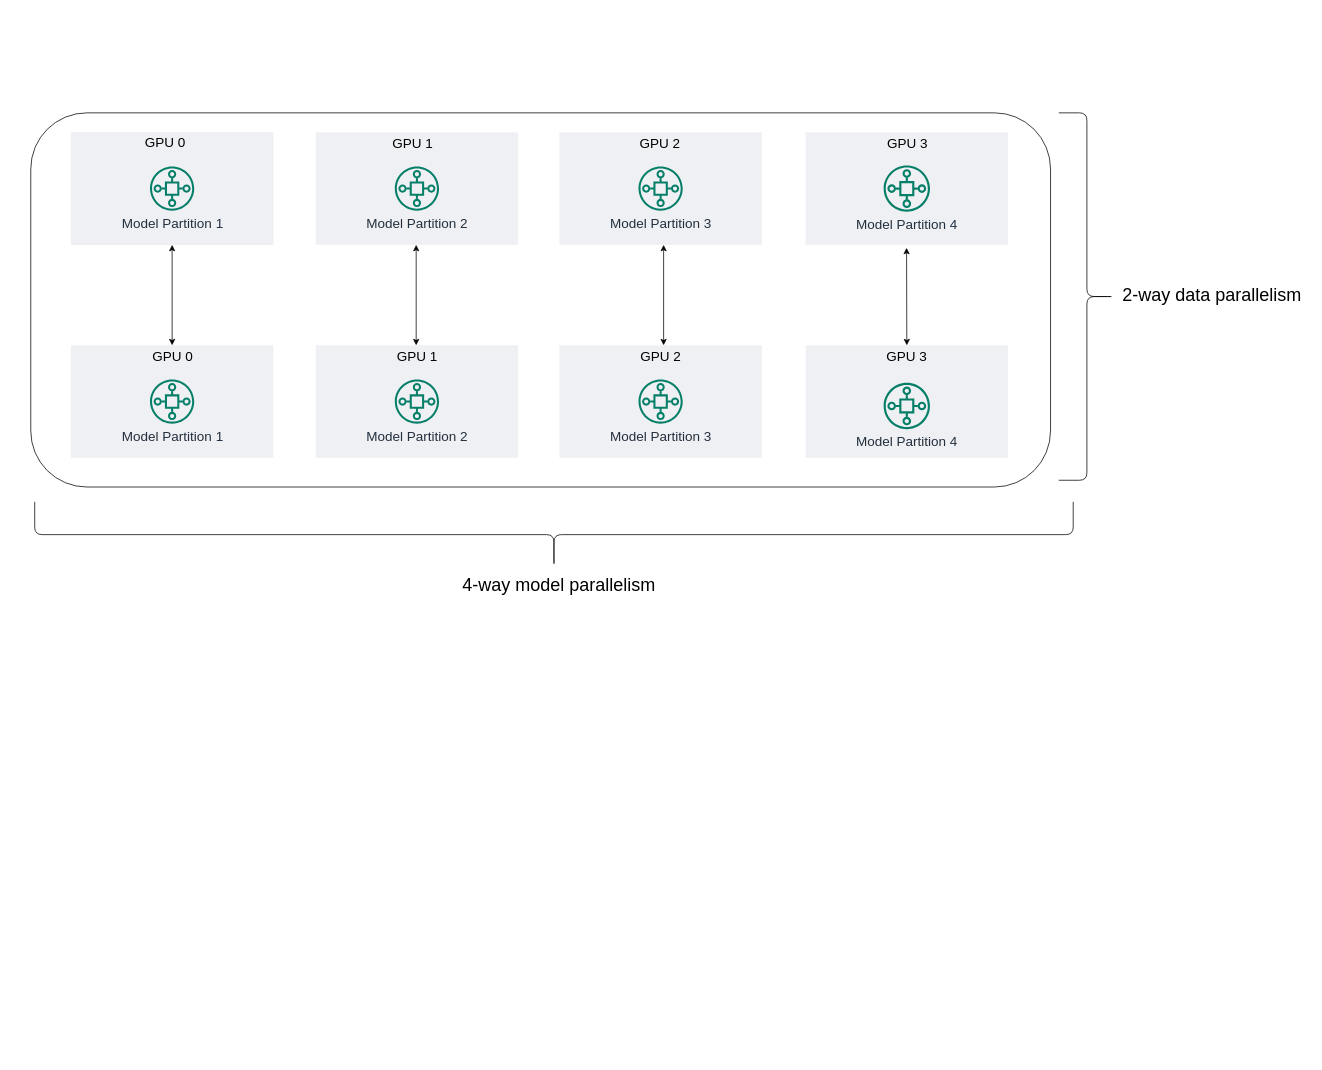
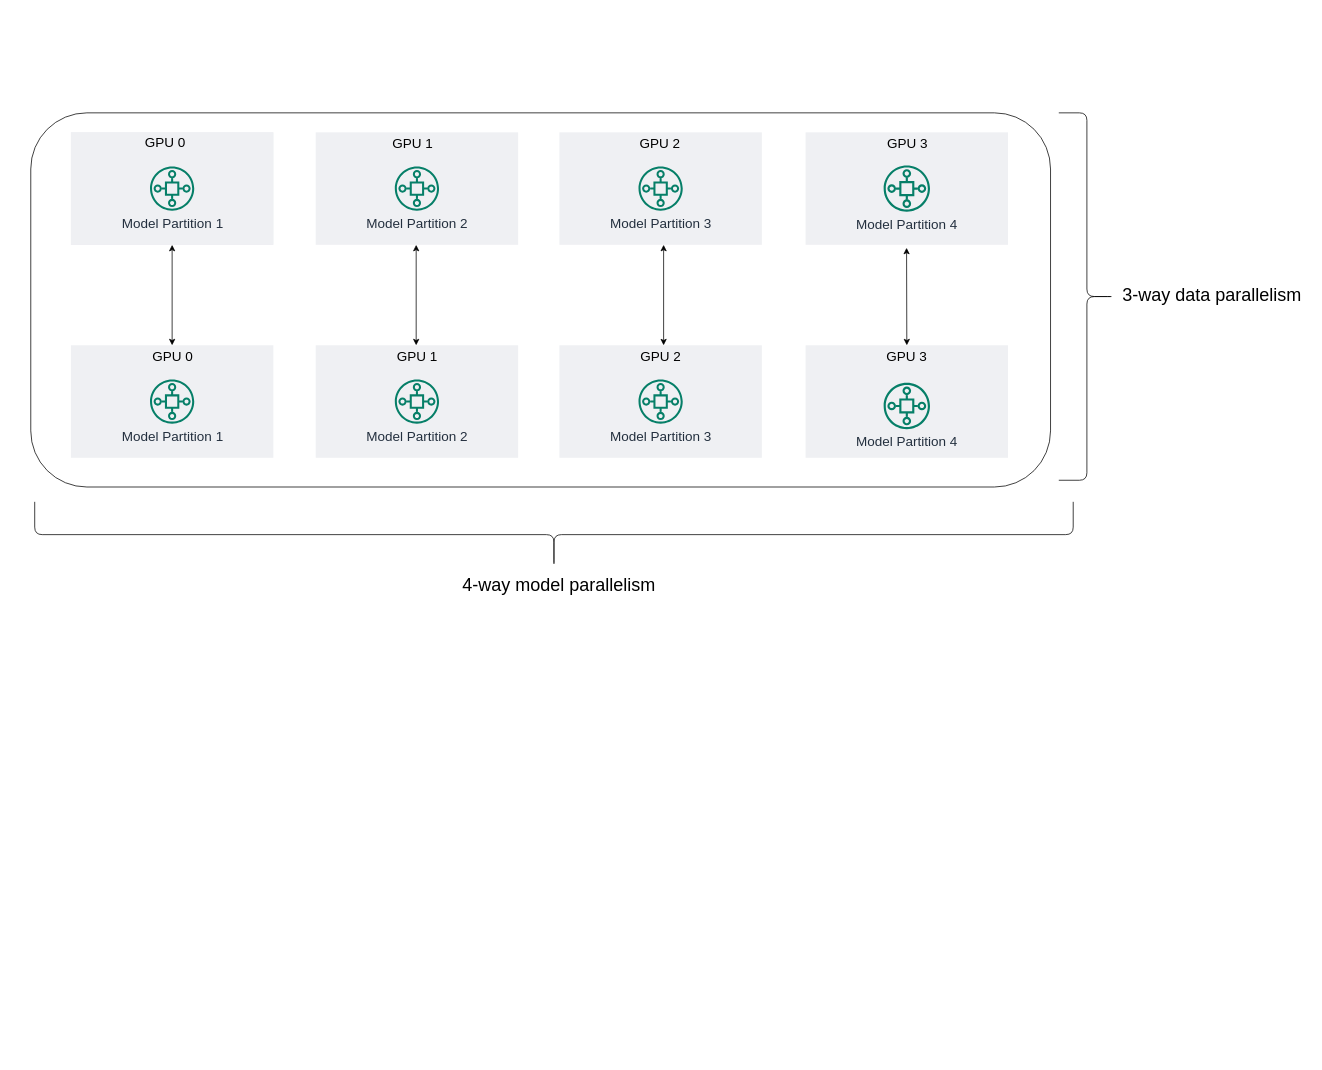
node "2-way data parallelism": label "2-way data parallelism" -> "3-way data parallelism"
